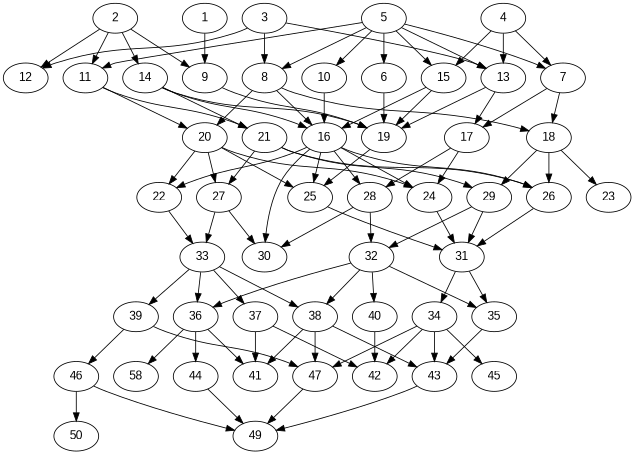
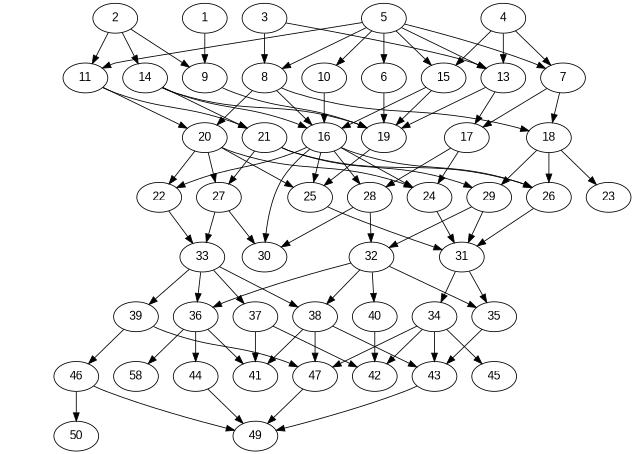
node "12": removed
